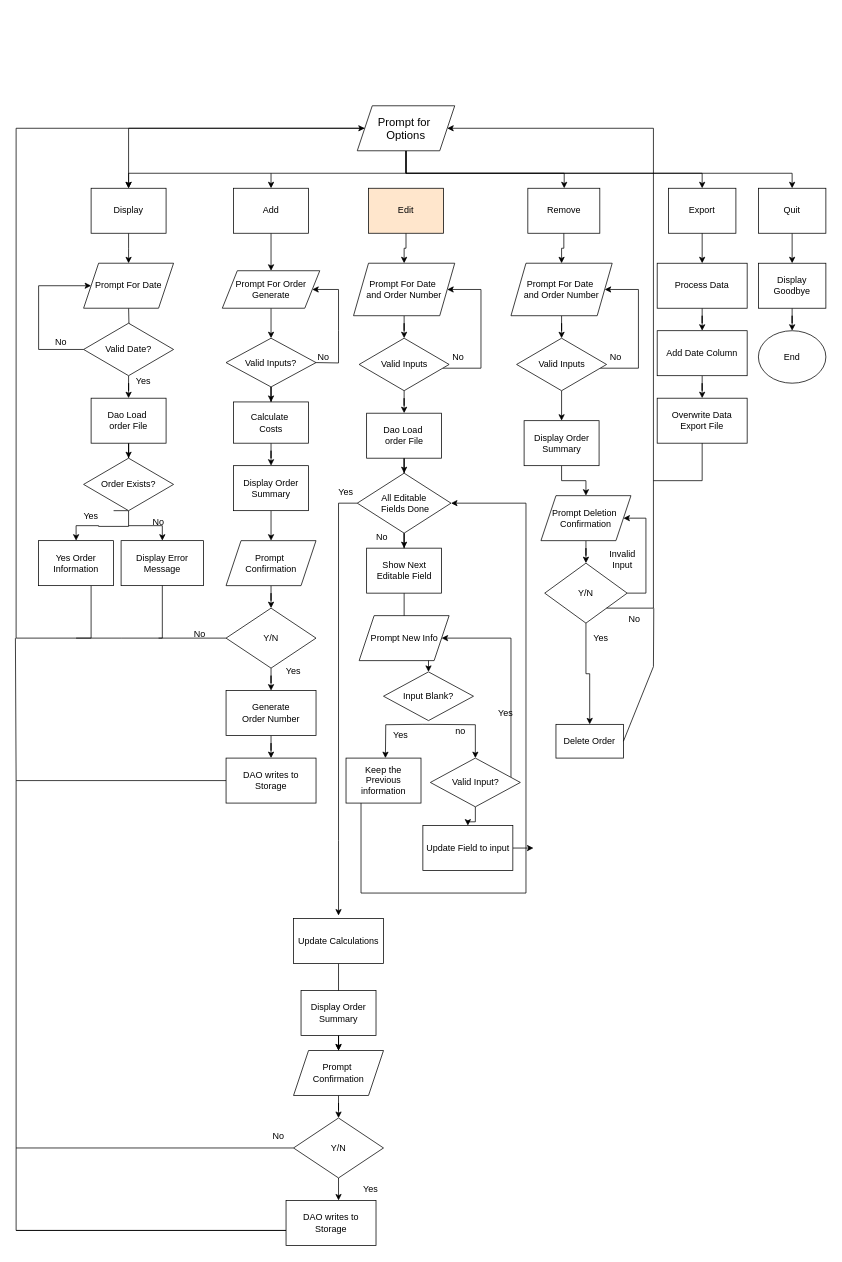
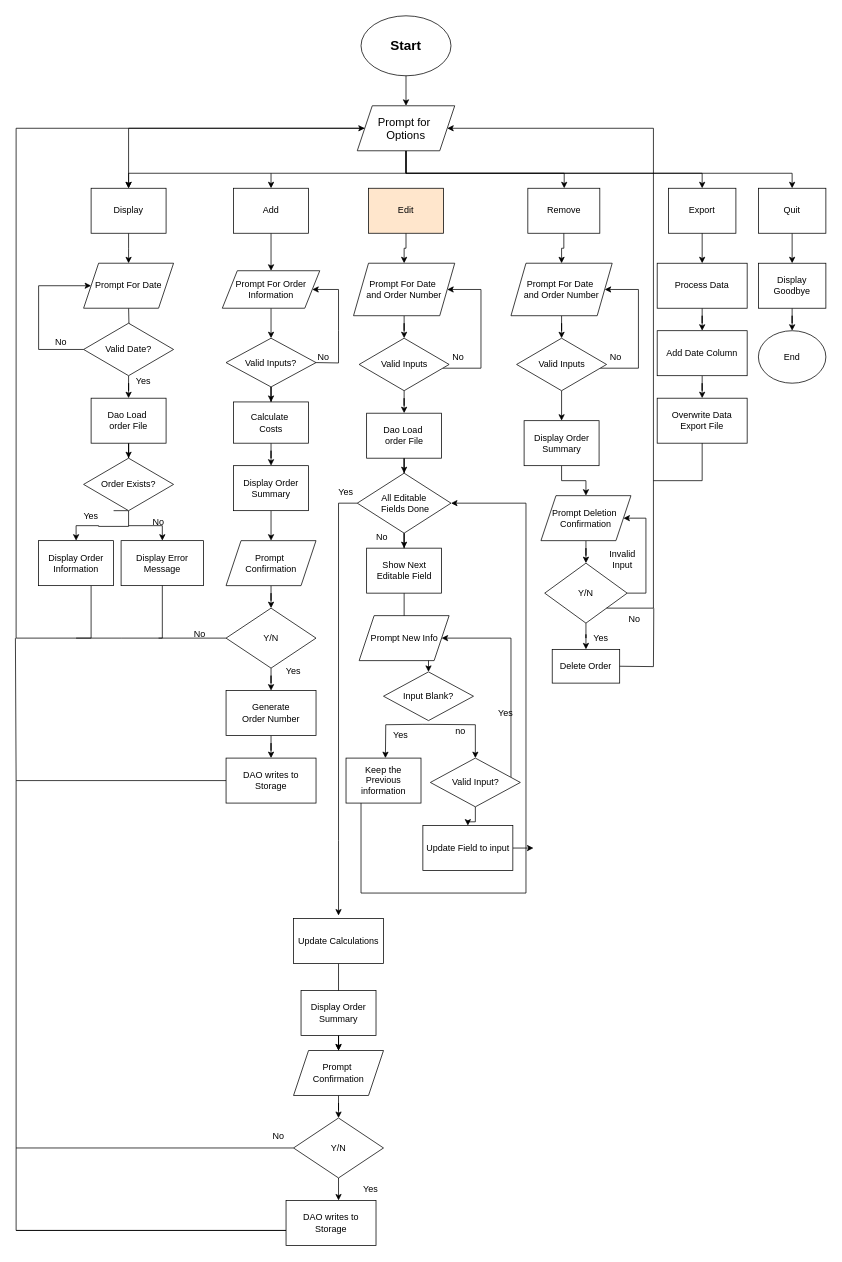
node "Start": added
edge "Start" -> "Prompt for Options": added
node "Prompt For Order Generate": label "Prompt For Order Generate" -> "Prompt For Order Information"
node "Yes Order Information": label "Yes Order Information" -> "Display Order Information"
node "Delete Order": moved (590, 741) -> (586, 666)
